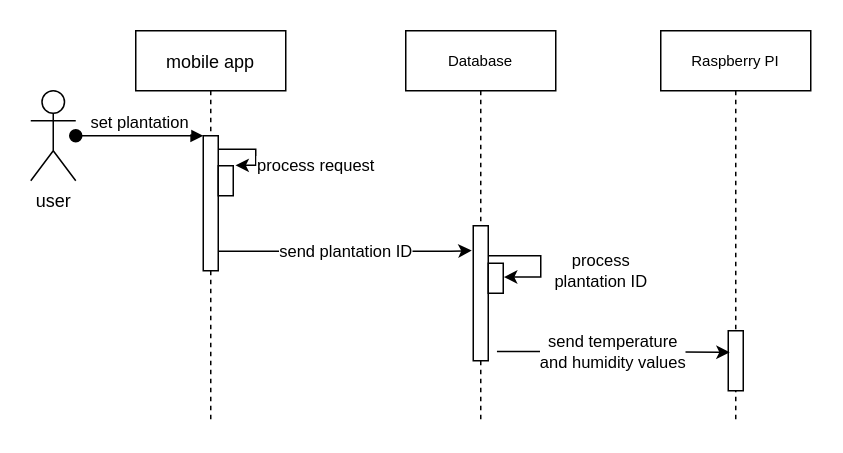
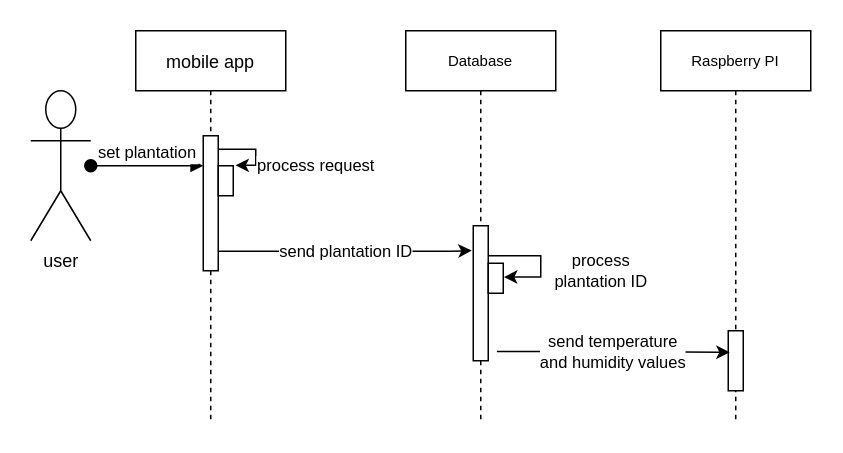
node "user": size 45x90 -> 60x150
